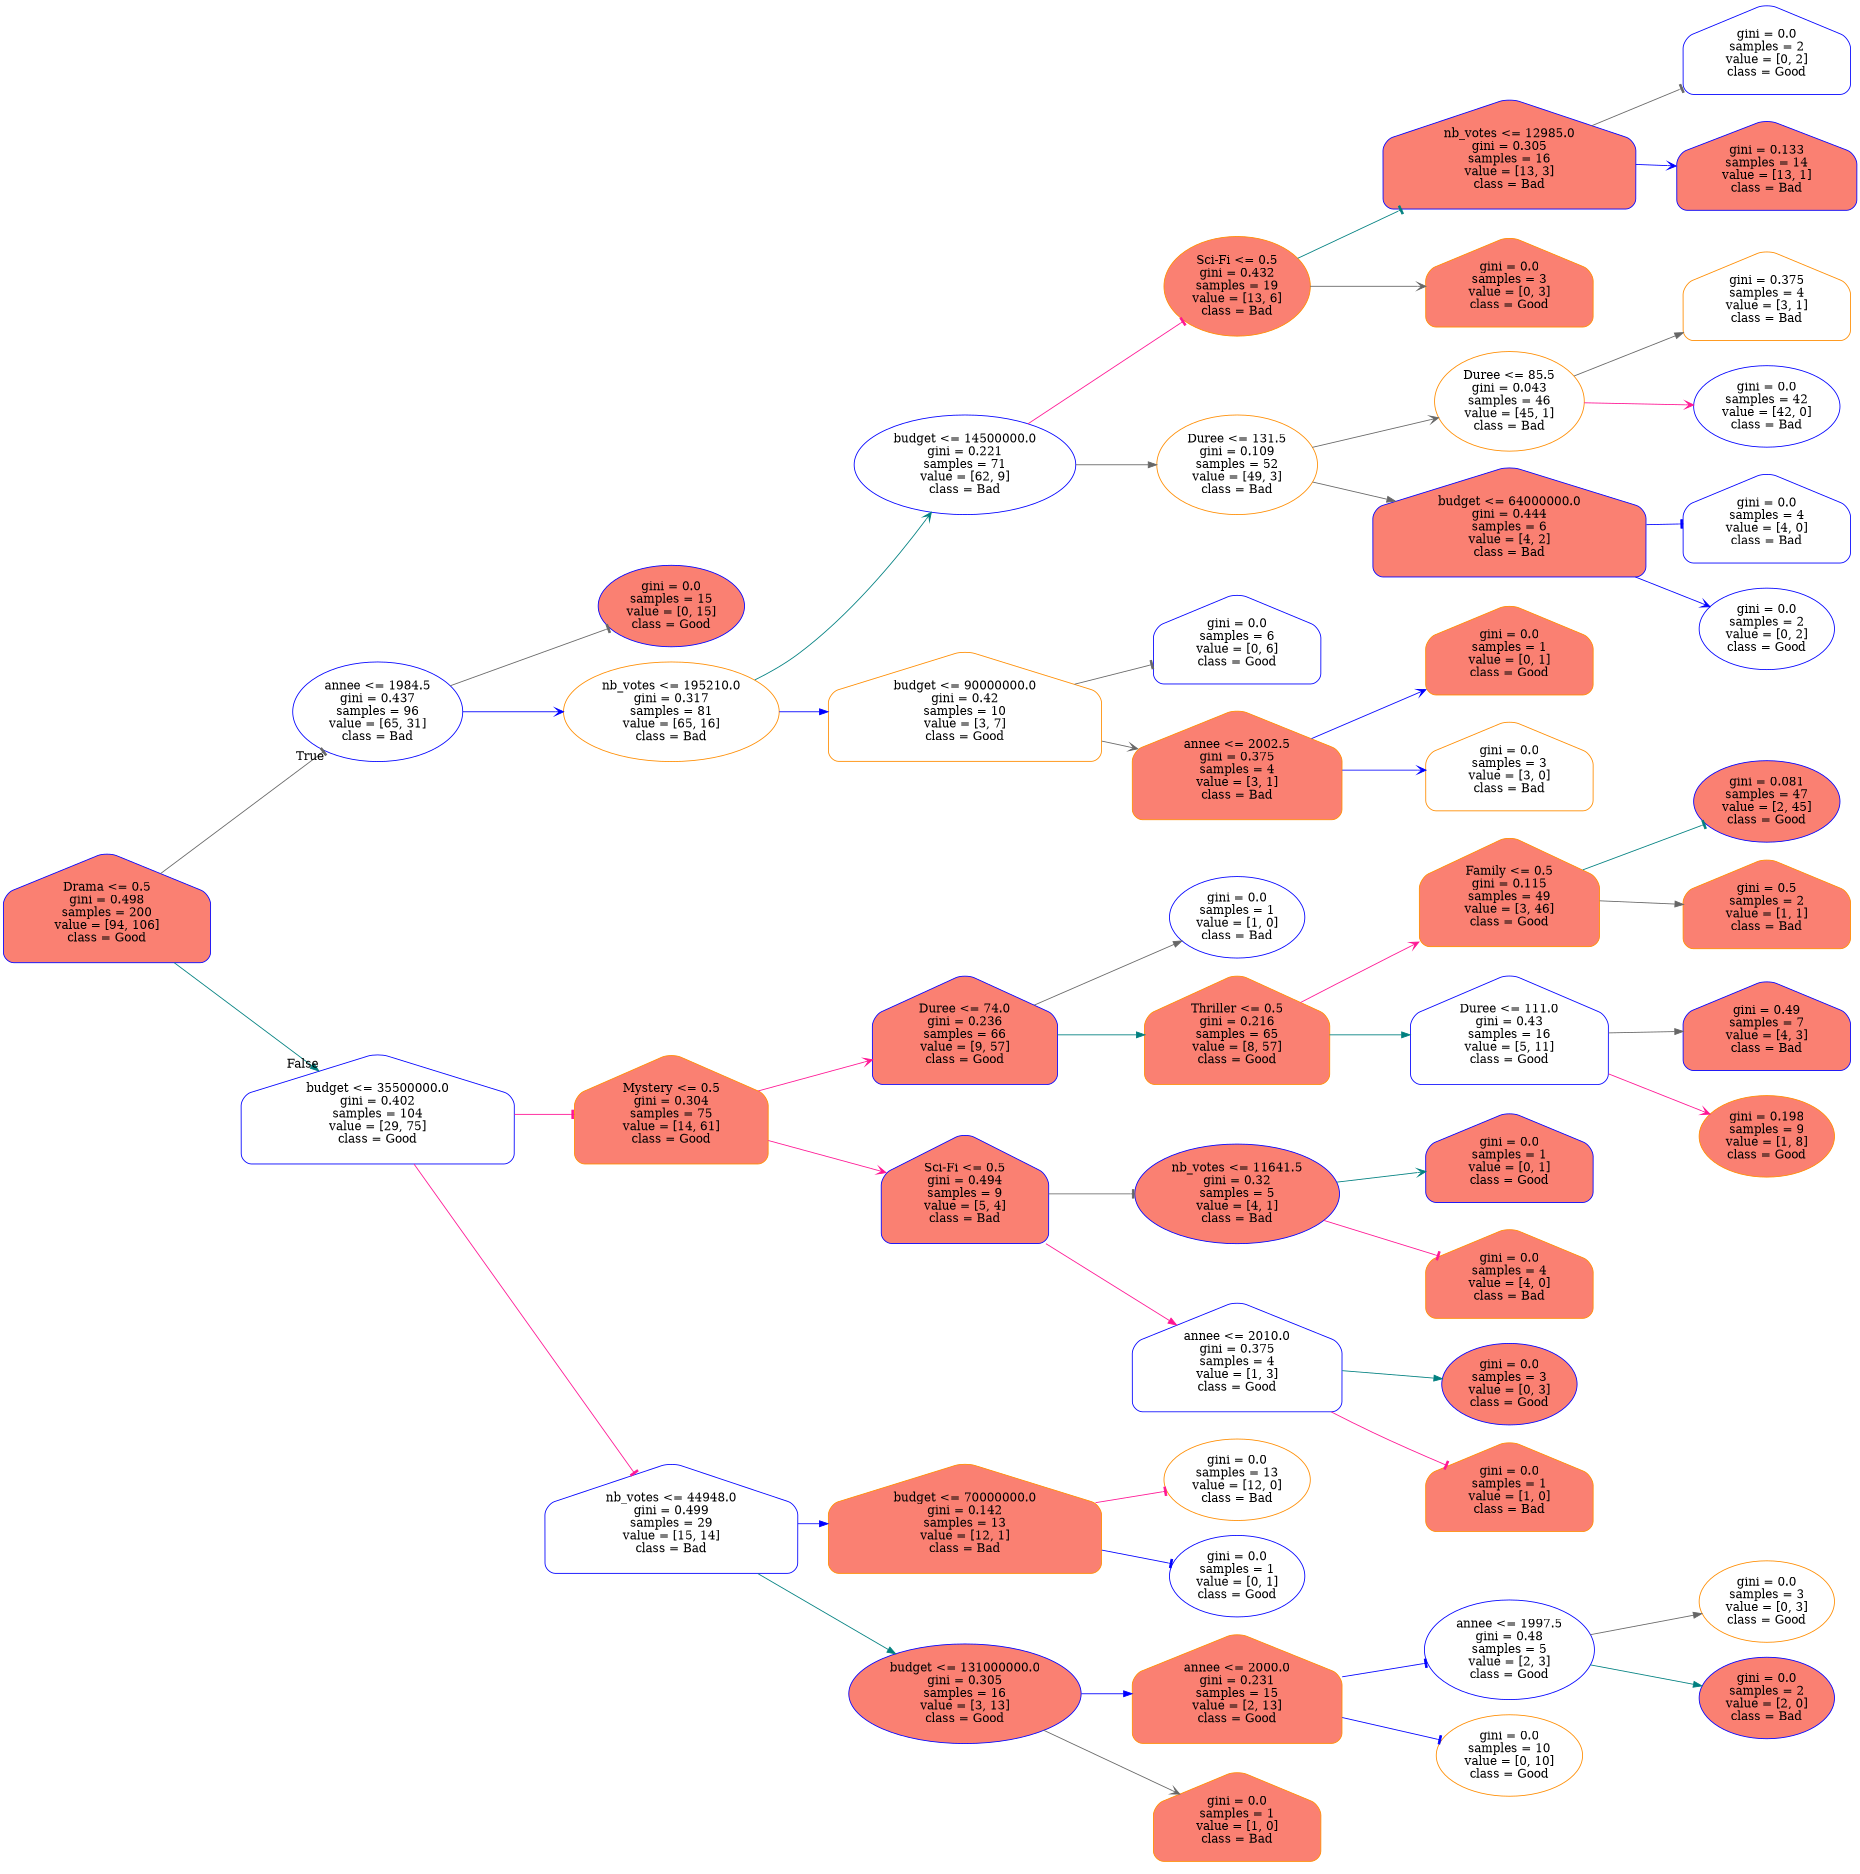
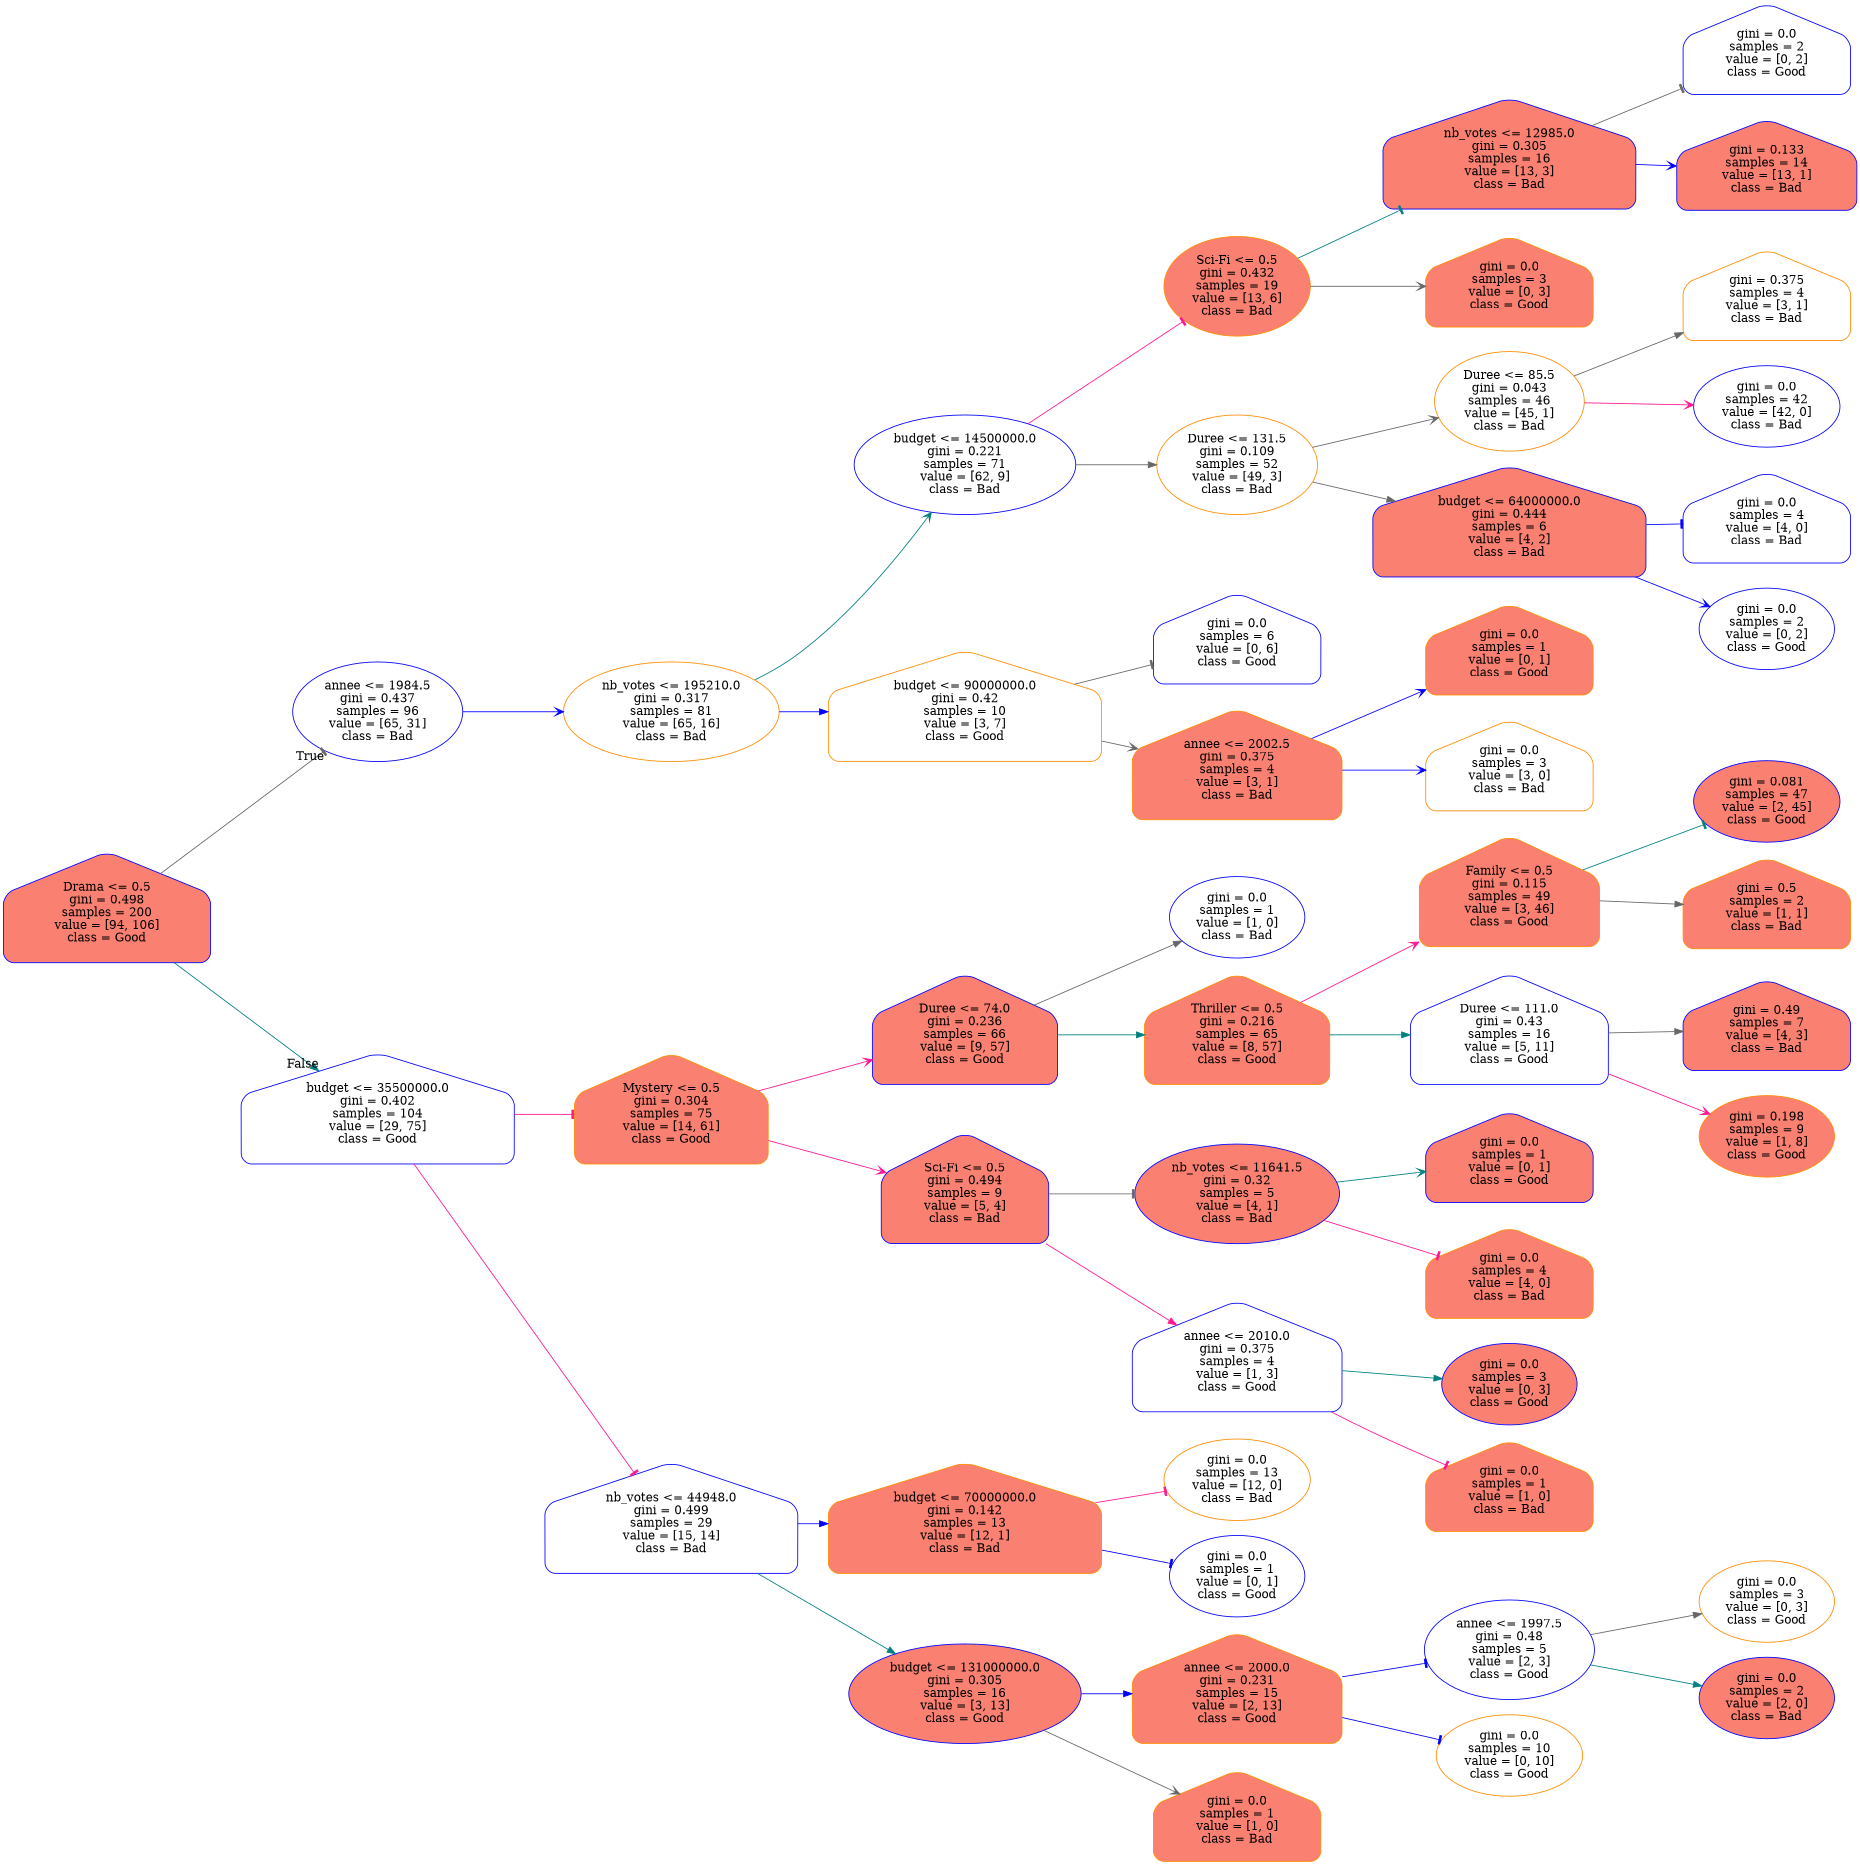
node "gini = 0.0 samples = 15 value = [0, 15] class = Good": removed
